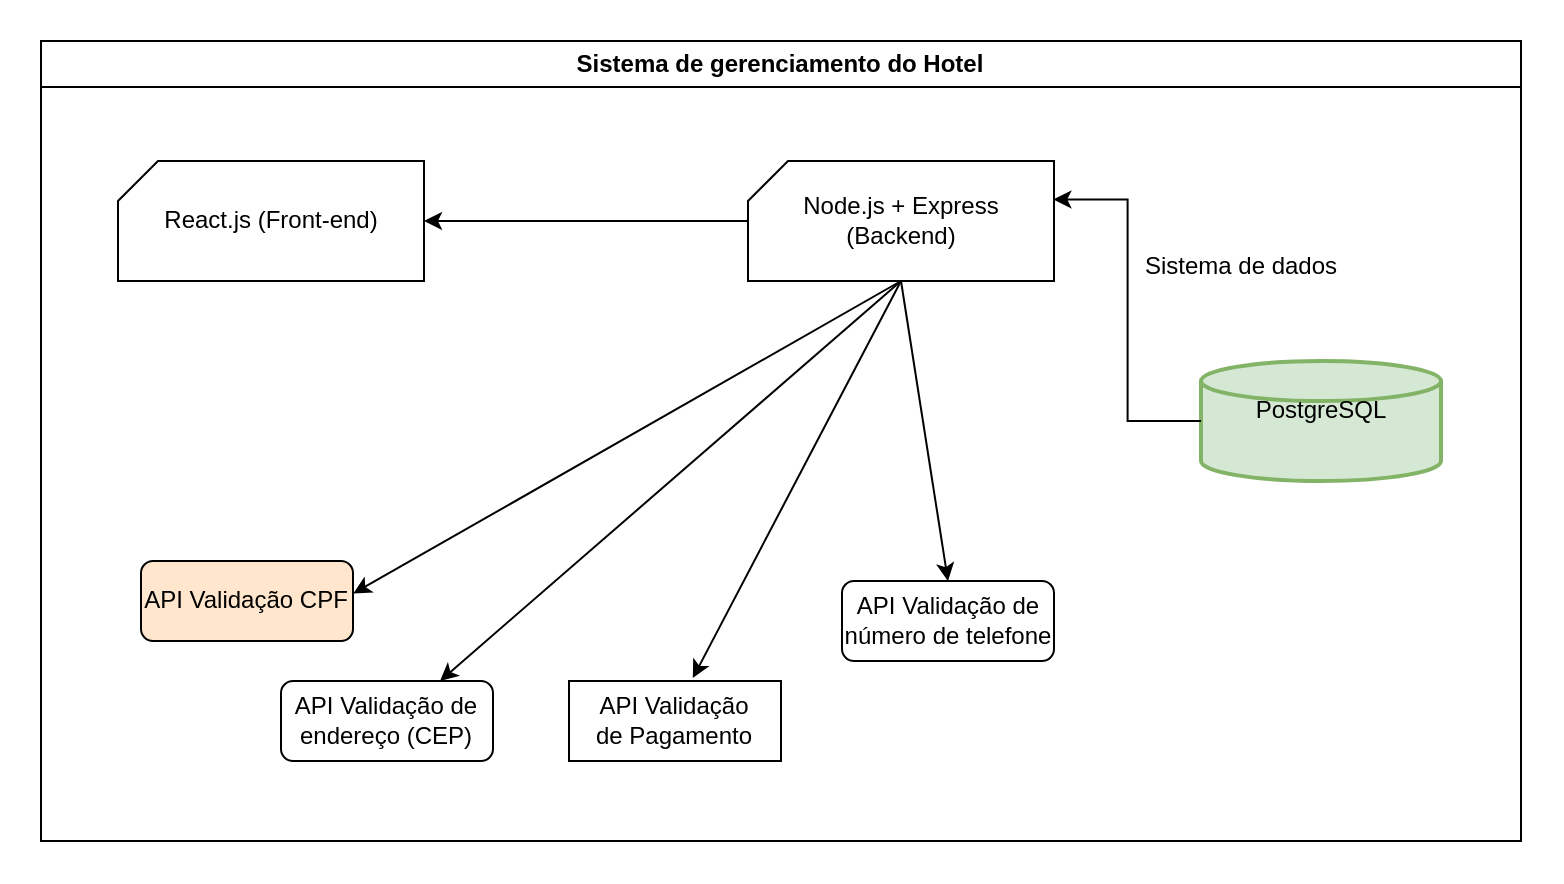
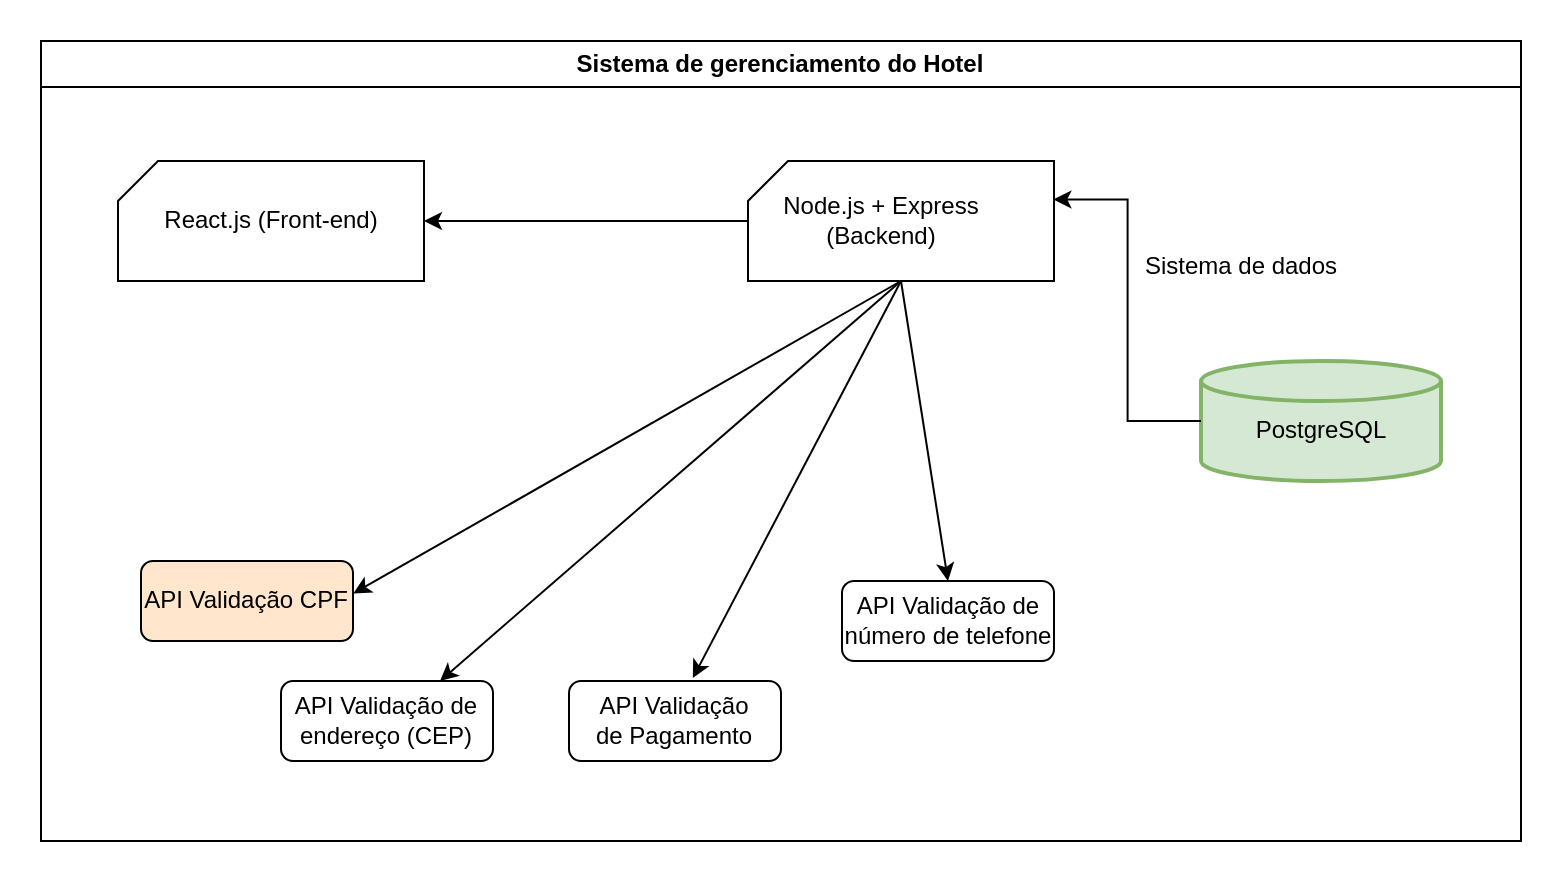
node "Node.js + Express (Backend)": moved (901, 221) -> (881, 221)
node "PostgreSQL": moved (1321, 411) -> (1321, 431)
node "API Validação de Pagamento": shape rectangle -> rounded rectangle
